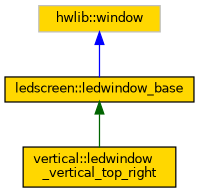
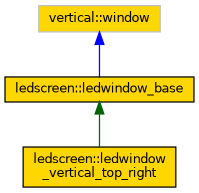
node "hwlib::window": label "hwlib::window" -> "vertical::window"
node "vertical::ledwindow _vertical_top_right": label "vertical::ledwindow _vertical_top_right" -> "ledscreen::ledwindow _vertical_top_right"
